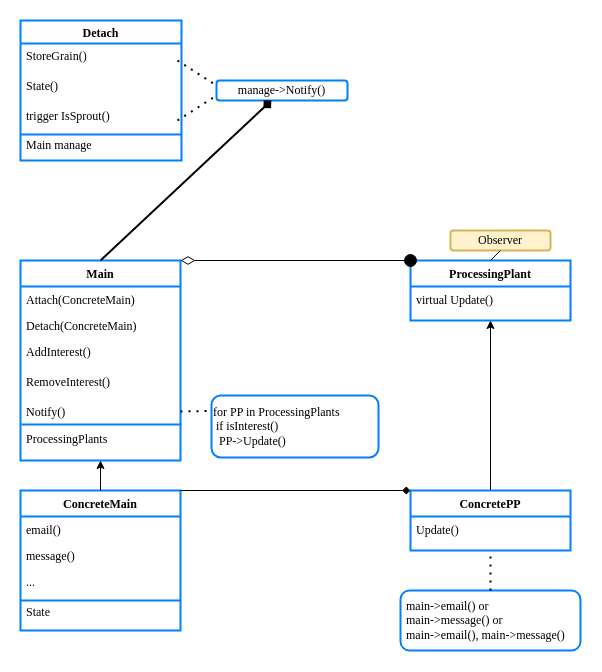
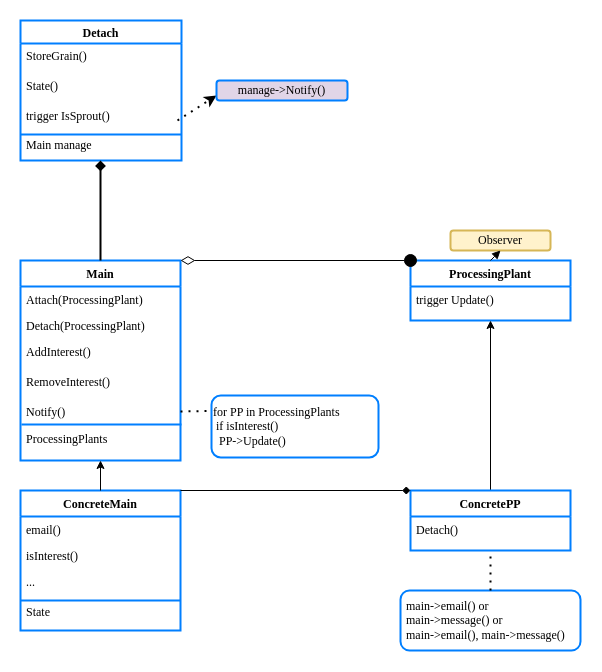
edge "StoreGrain()" -- "manage->Notify()": removed
node "manage->Notify()": fillcolor #ffffff -> #e1d5e7
edge "manage->Notify()" -- "trigger IsSprout()": arrowhead none -> classic
edge "Main" -> "manage->Notify()": now "Main" -> "Main manage"
edge "Observer" -- "ProcessingPlant": arrowhead none -> block
node "Attach(ConcreteMain)": label "Attach(ConcreteMain)" -> "Attach(ProcessingPlant)"
node "virtual Update()": label "virtual Update()" -> "trigger Update()"
node "Detach(ConcreteMain)": label "Detach(ConcreteMain)" -> "Detach(ProcessingPlant)"
node "Update()": label "Update()" -> "Detach()"
node "message()": label "message()" -> "isInterest()"
